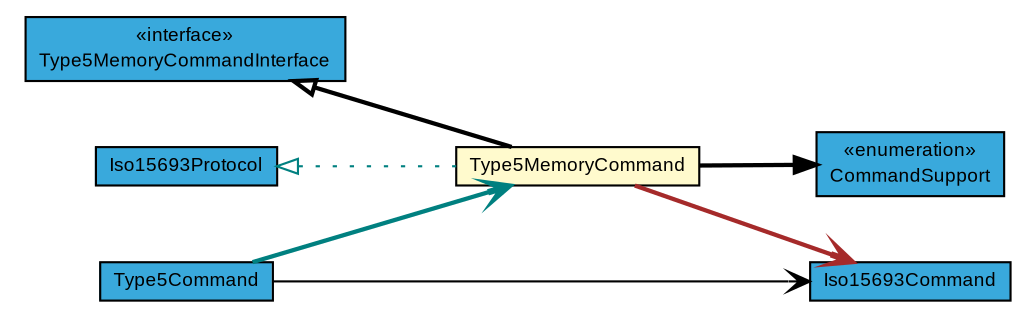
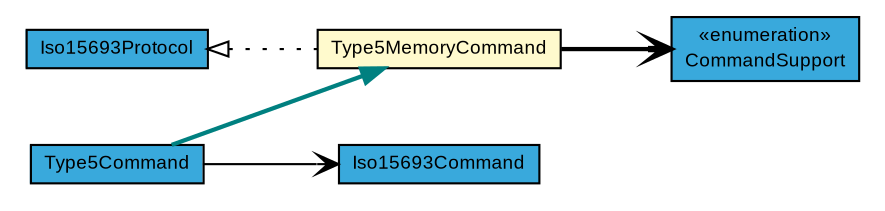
node "Type5MemoryCommandInterface": removed
edge "Type5MemoryCommand" -> "CommandSupport": arrowhead normal -> open
edge "Type5MemoryCommand" -> "Iso15693Protocol": color teal -> black
edge "Type5MemoryCommand" -> "Iso15693Command": removed
edge "Type5Command" -> "Type5MemoryCommand": arrowhead open -> normal
